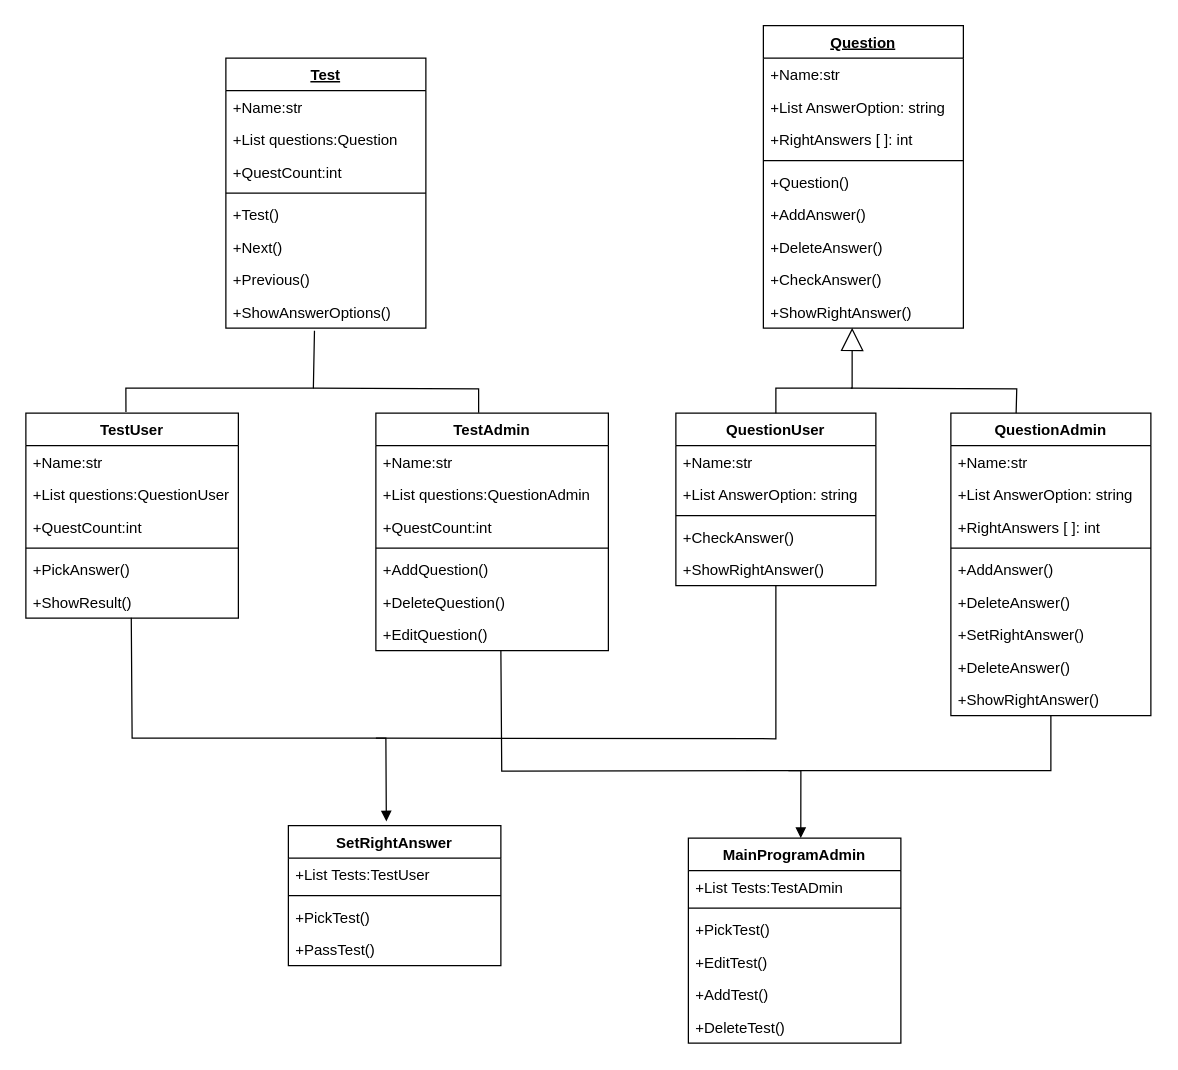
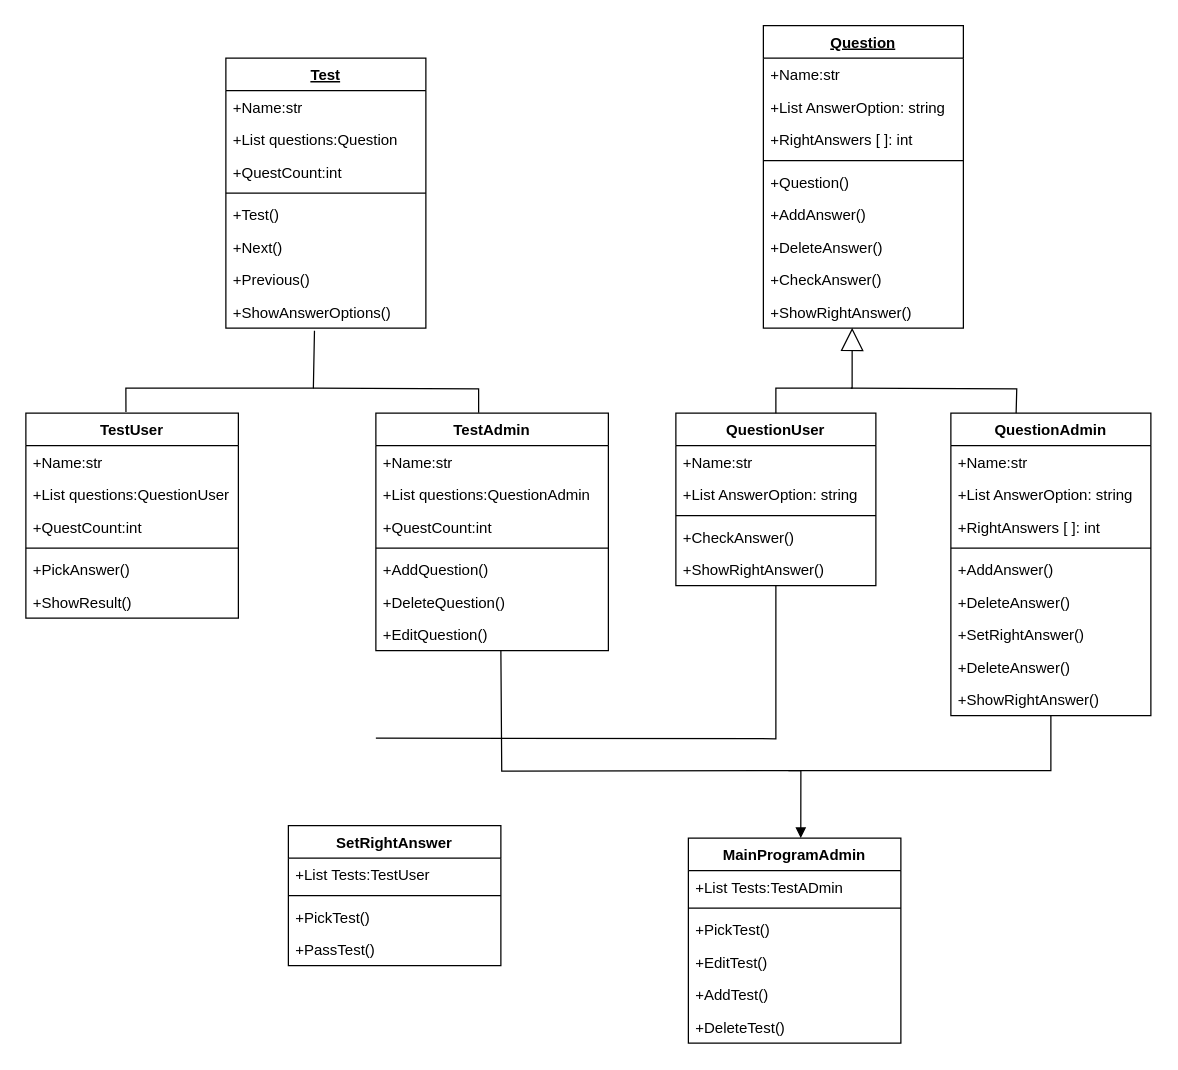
edge "+ShowResult()" -> "SetRightAnswer": removed
